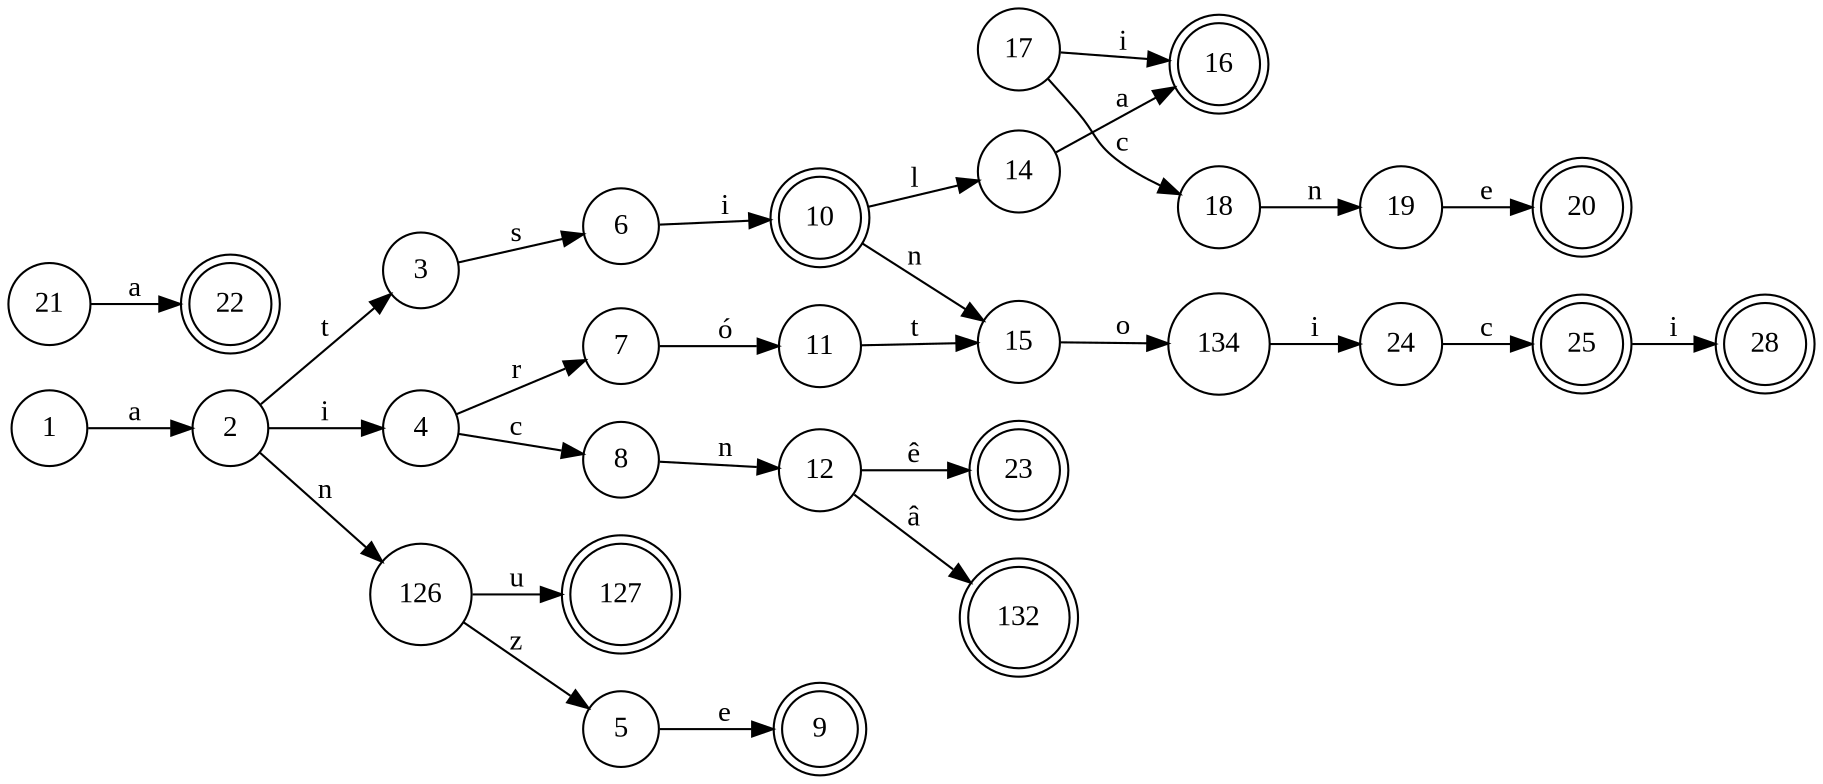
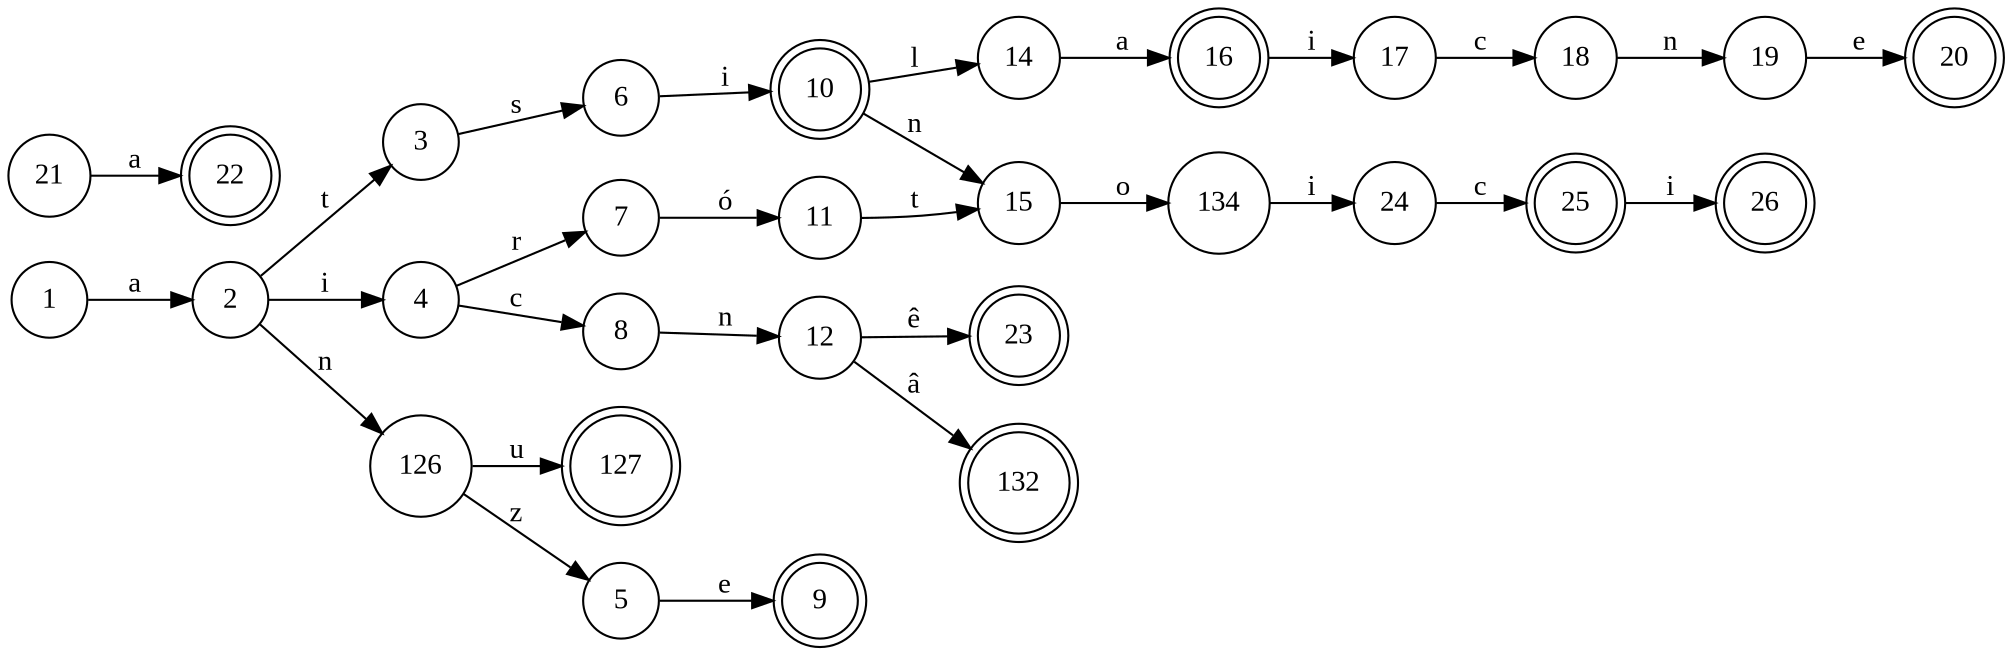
edge "17" -> "16": reversed
node "28": label "28" -> "26"
